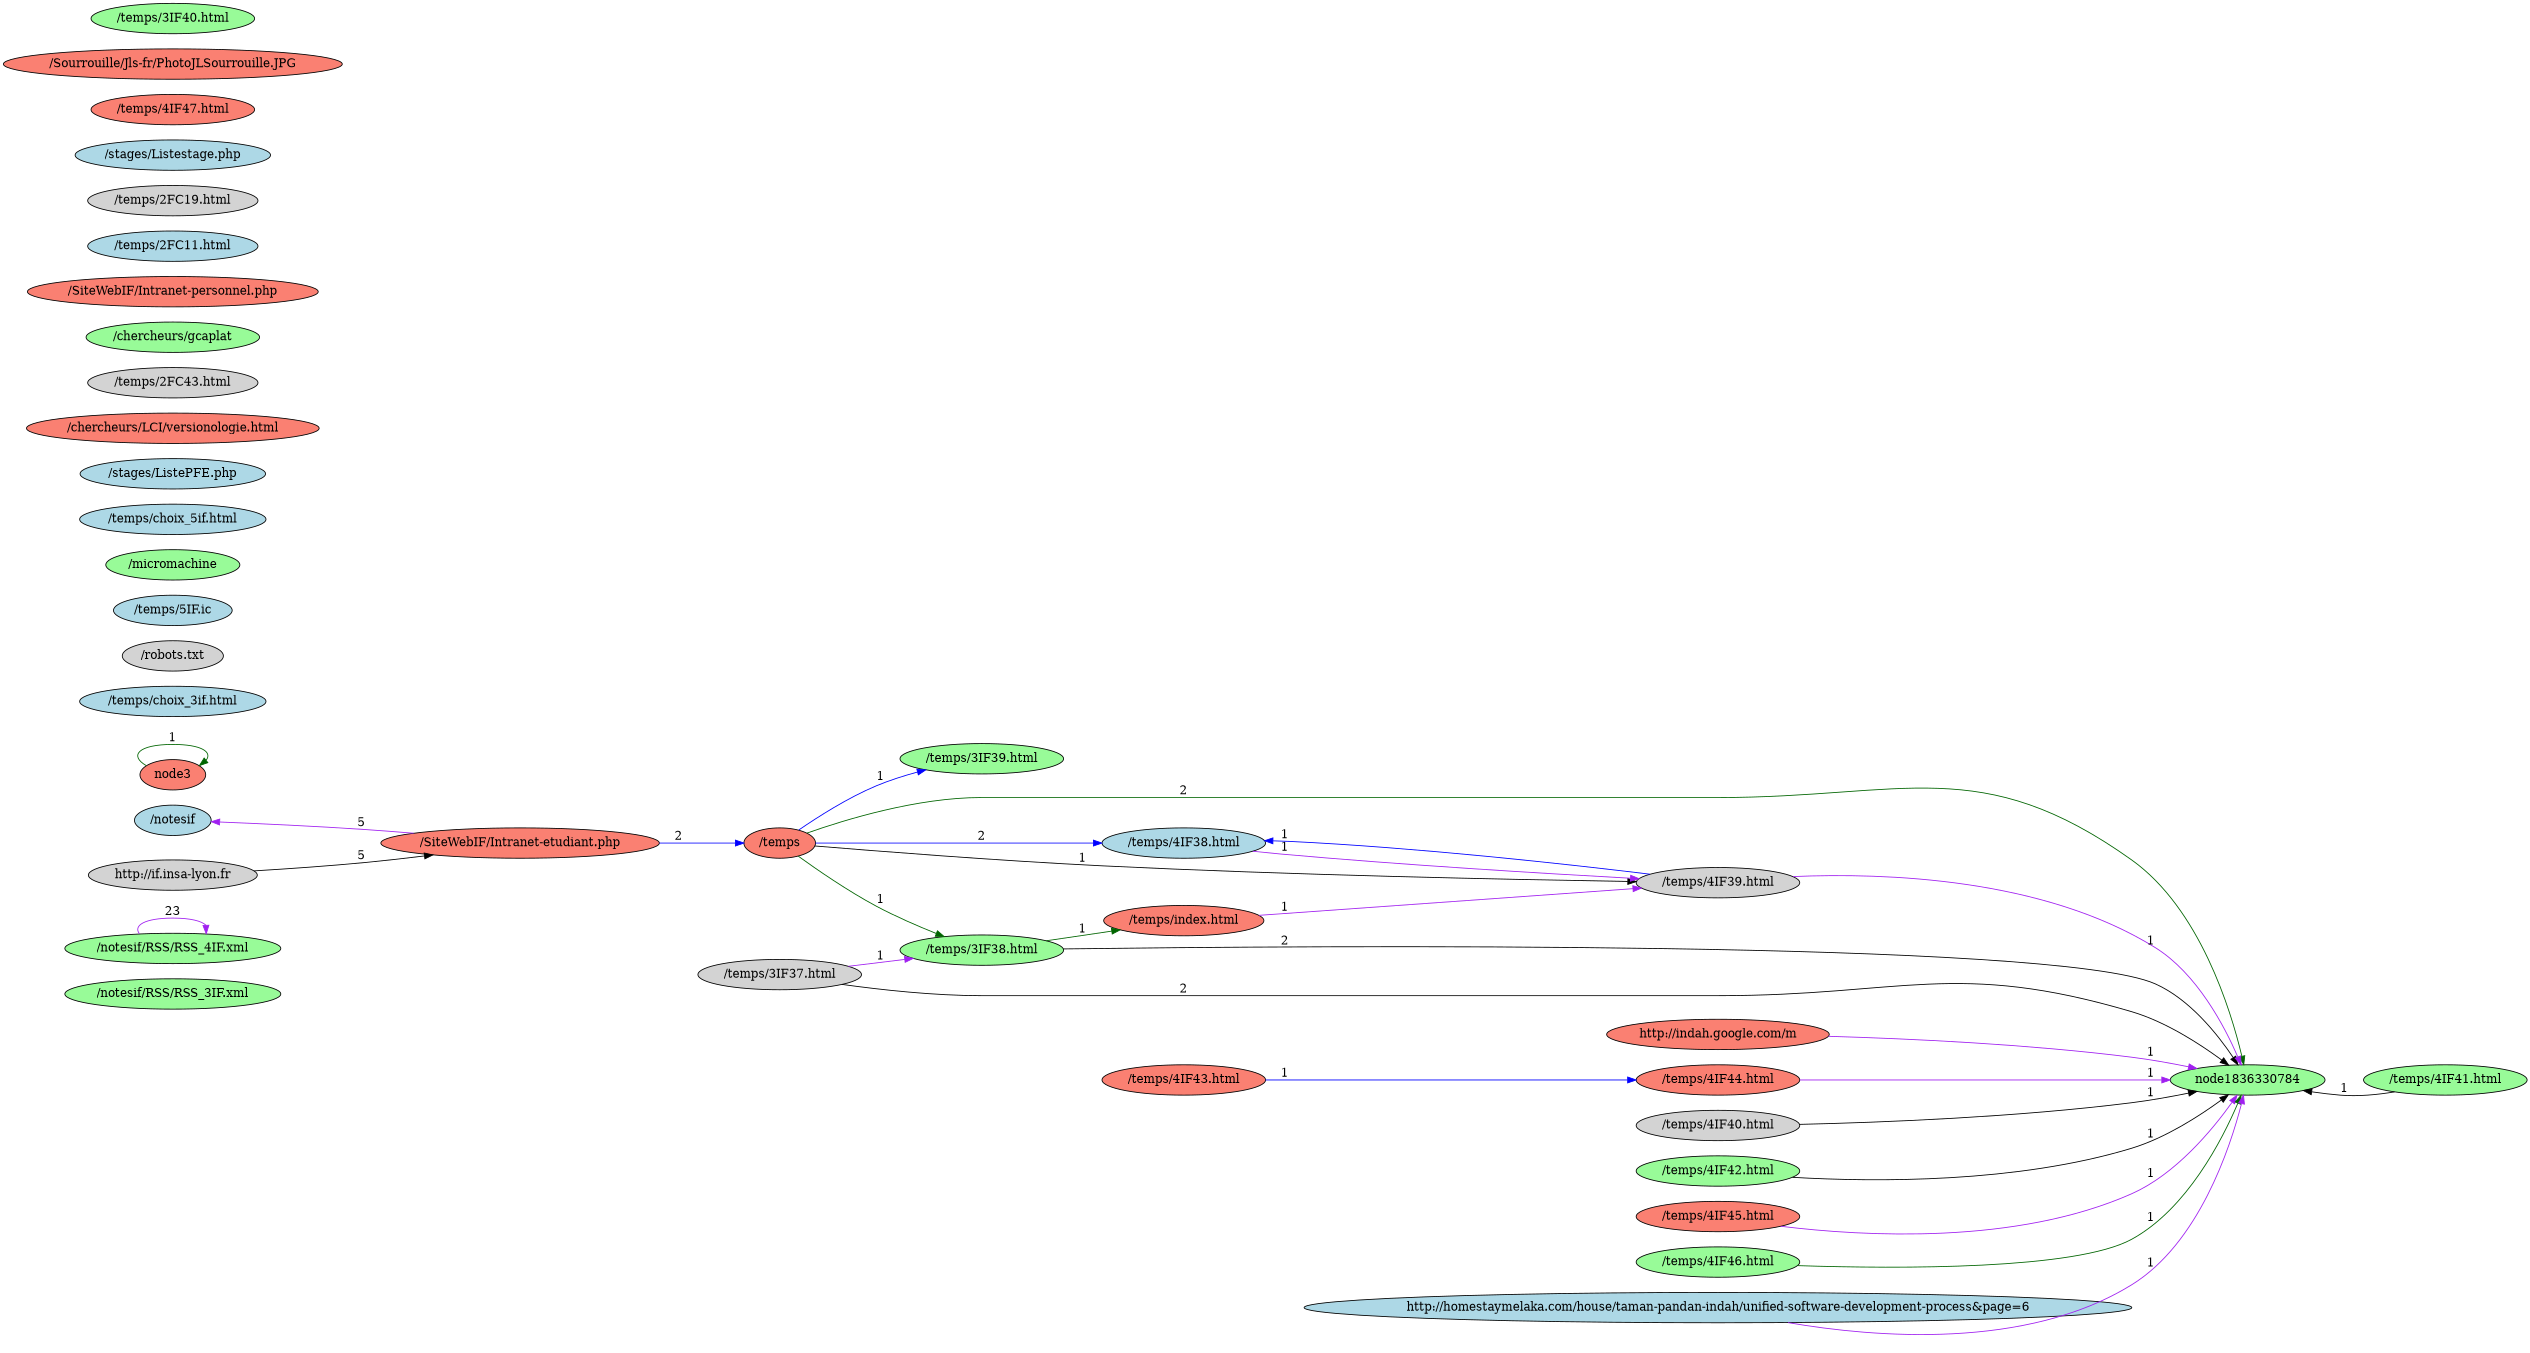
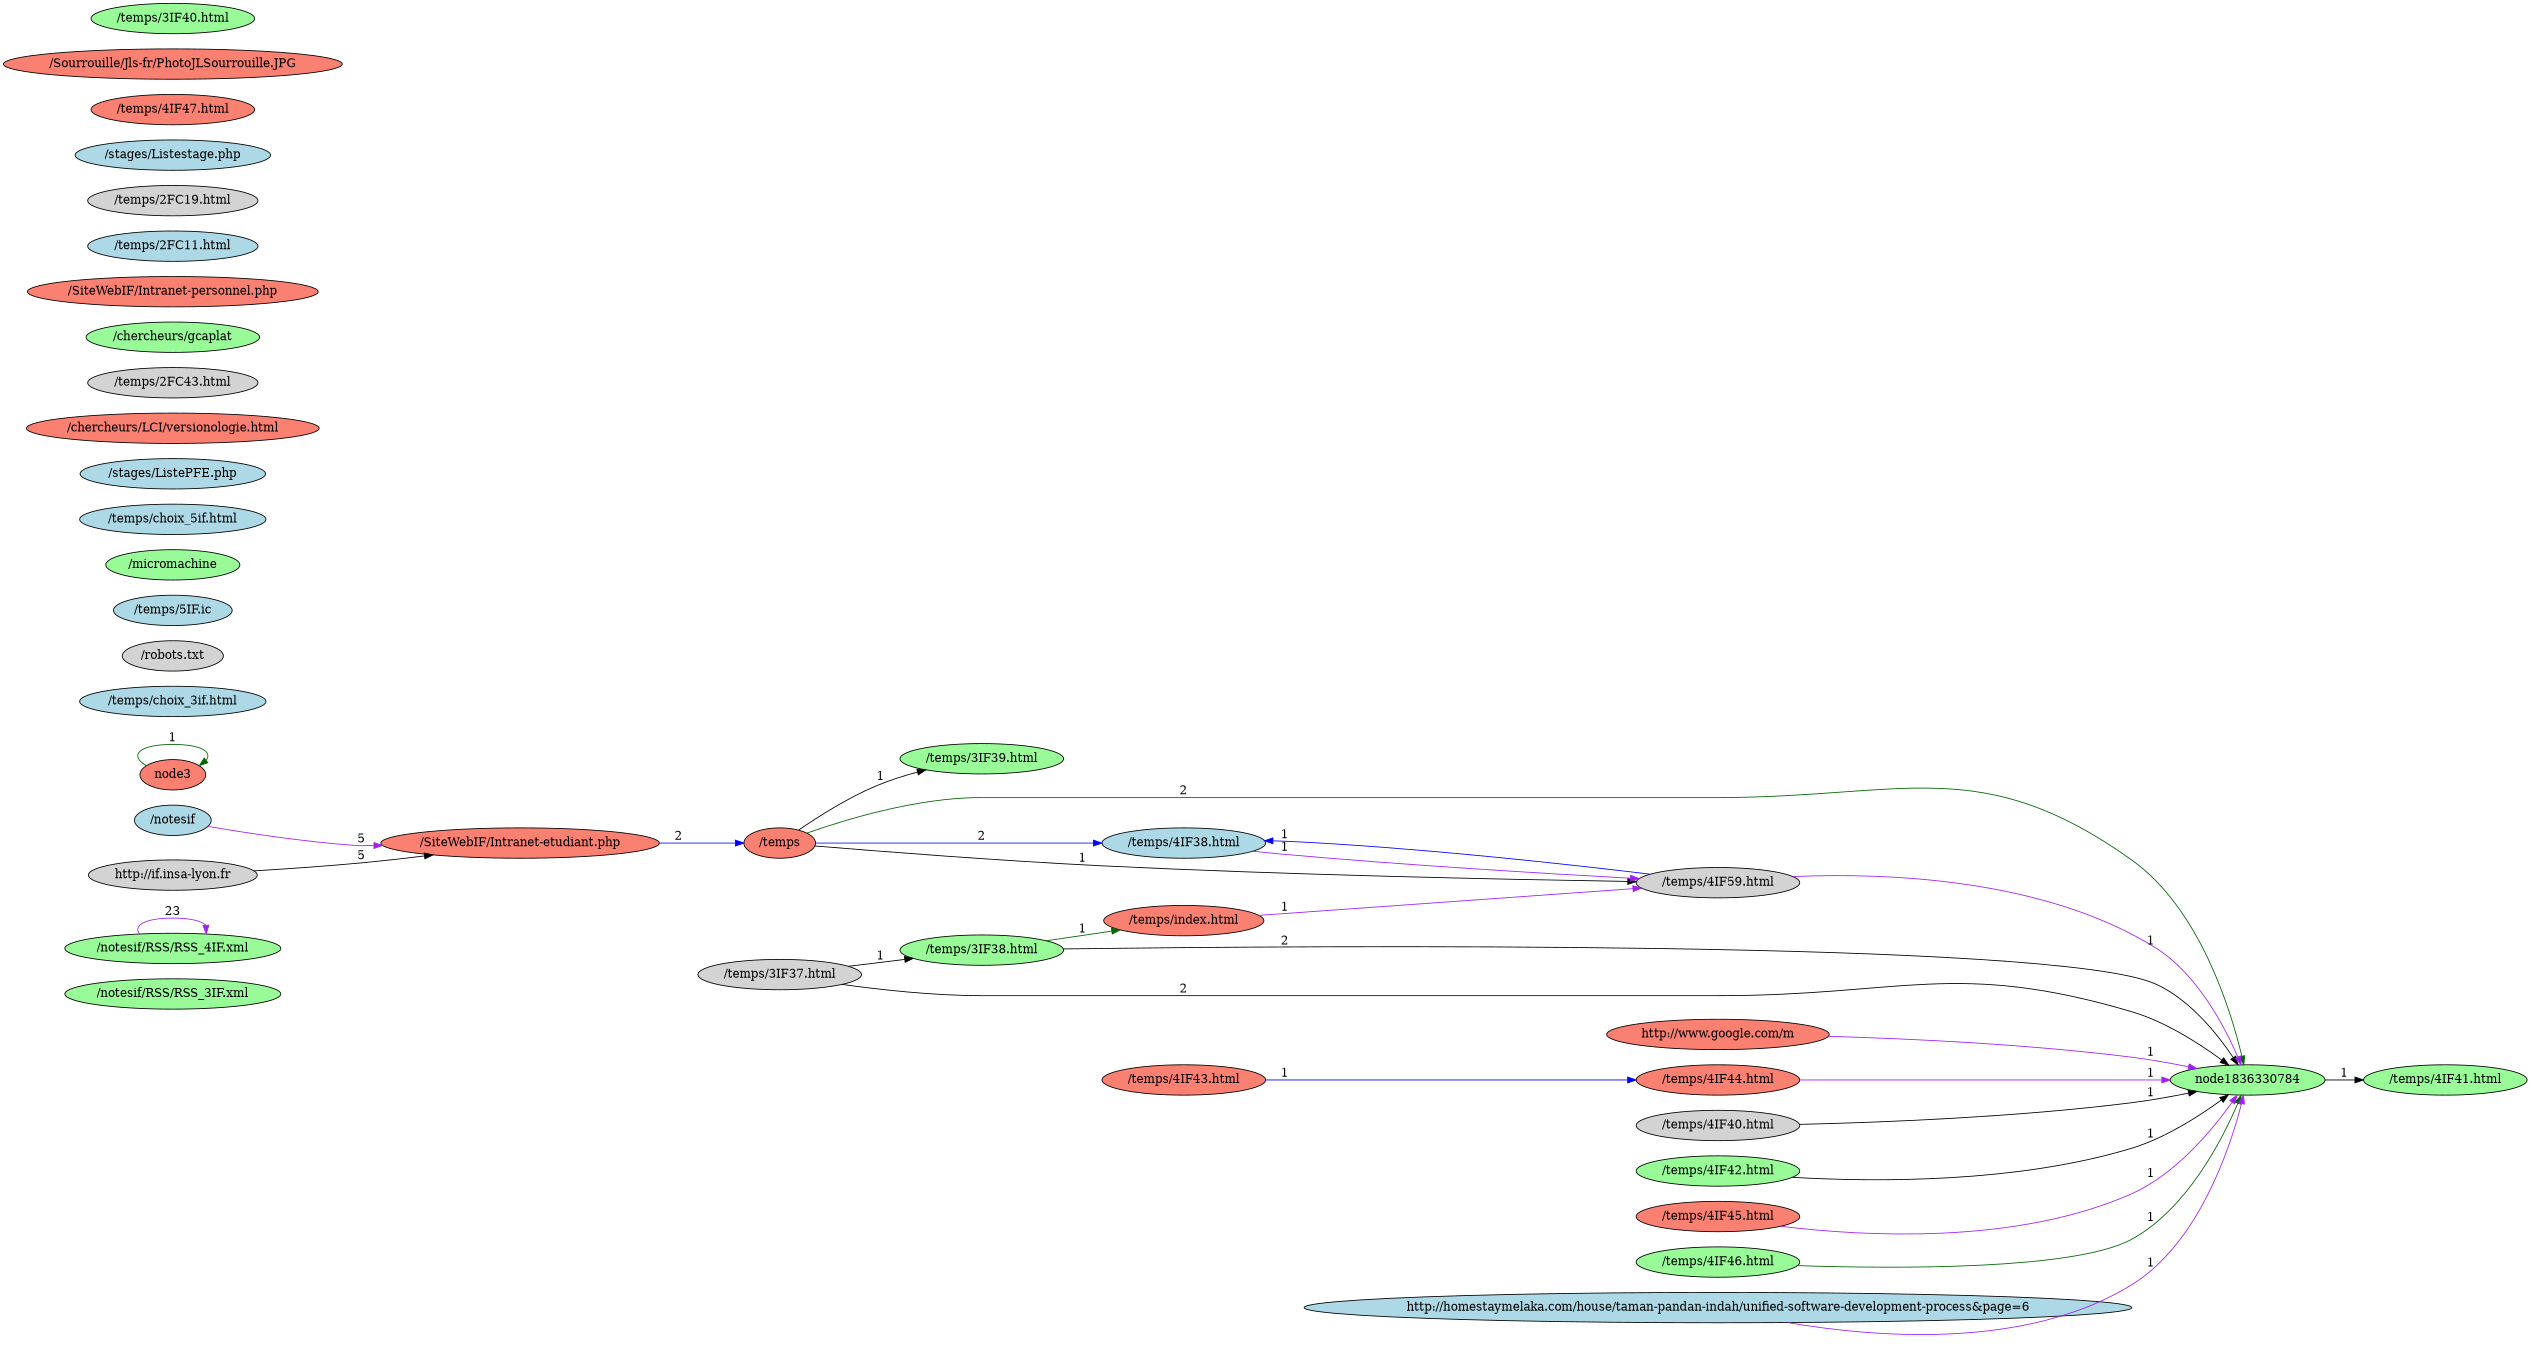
edge "/temps" -> "/temps/3IF39.html": color blue -> black
edge "/SiteWebIF/Intranet-etudiant.php" -> "/notesif": reversed
node "/temps/4IF39.html": label "/temps/4IF39.html" -> "/temps/4IF59.html"
edge "/temps" -> "/temps/3IF38.html": removed, label "1"
edge "/temps/3IF37.html" -> "/temps/3IF38.html": color purple -> black
node "http://indah.google.com/m": label "http://indah.google.com/m" -> "http://www.google.com/m"
edge "/temps/4IF41.html" -> "node1836330784": reversed
